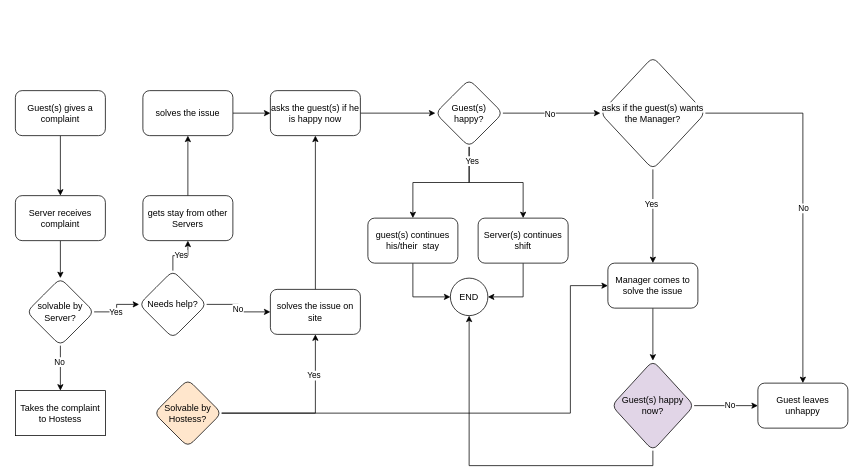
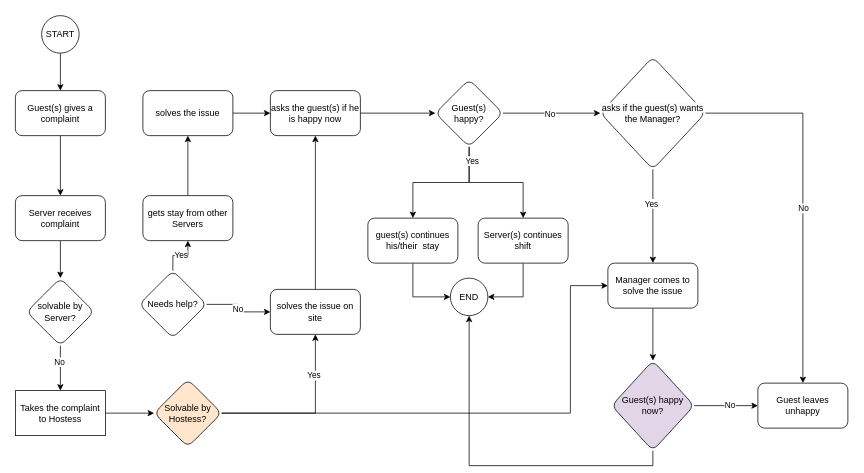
node "START": added
edge "START" -> "Guest(s) gives a complaint": added
edge "solvable by Server?" -> "Needs help?": removed, label "Yes"
edge "Takes the complaint to Hostess" -> "Solvable by Hostess?": added
